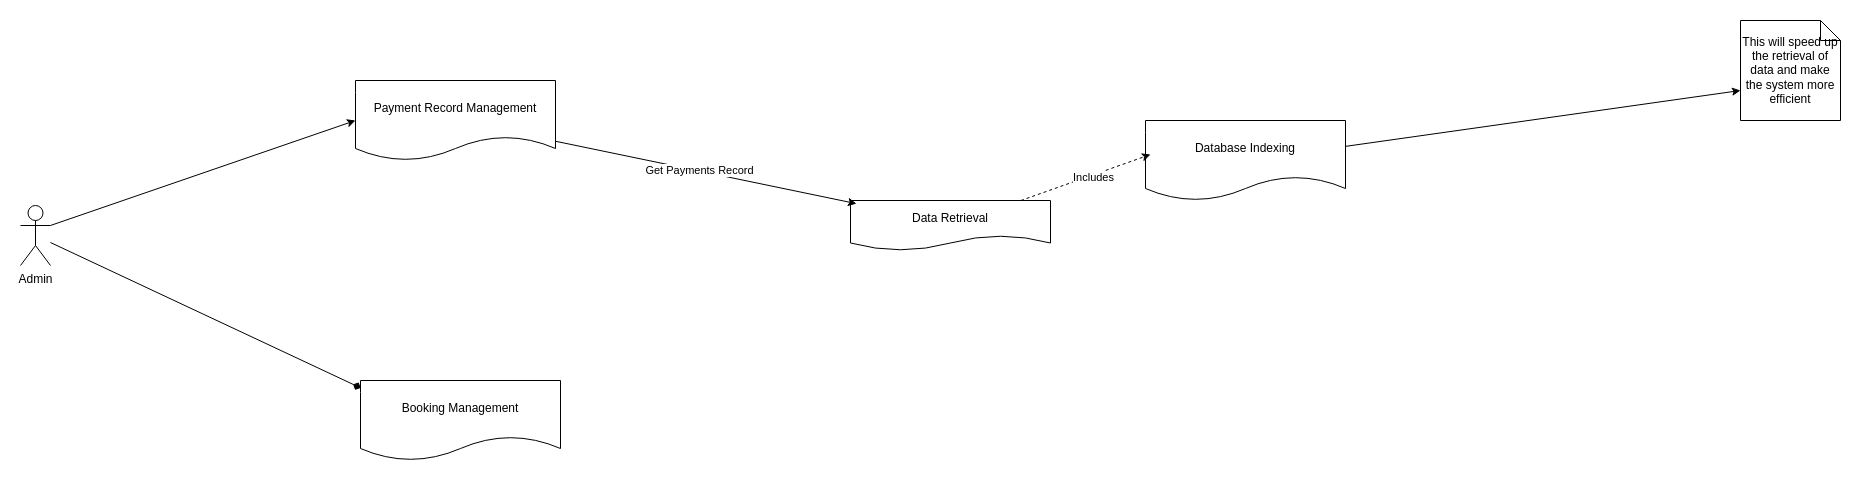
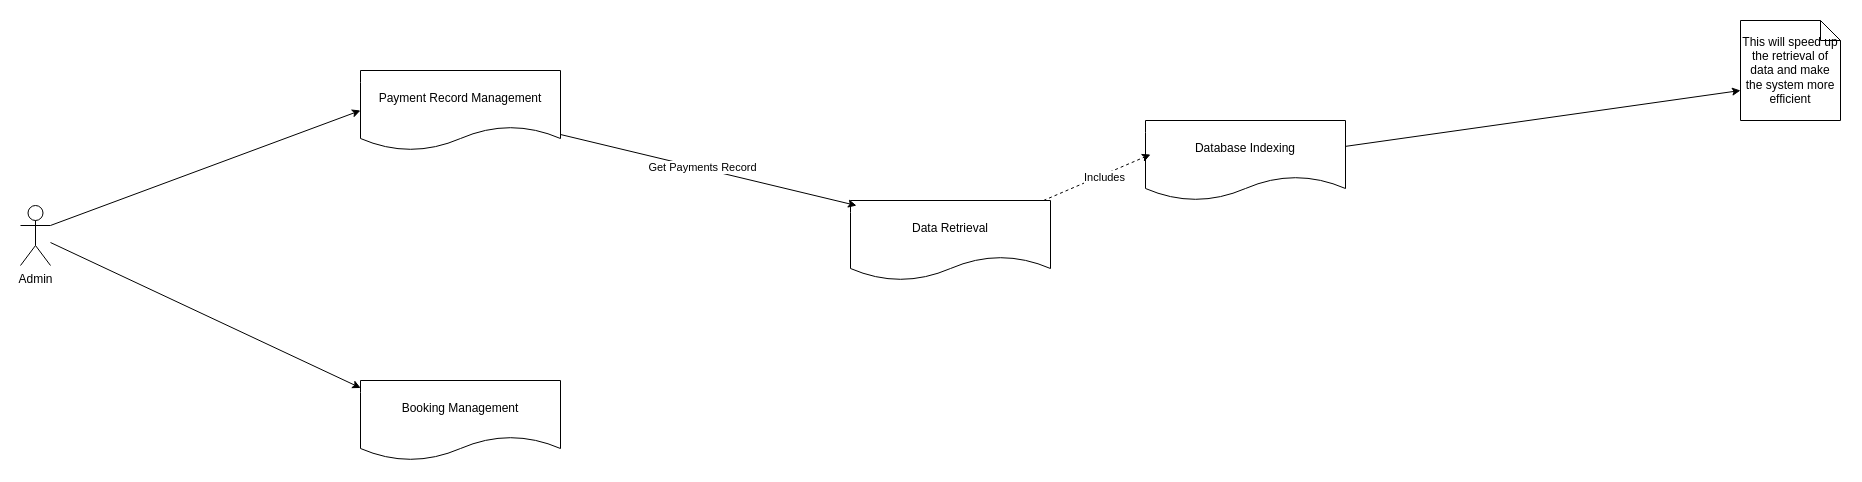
node "Payment Record Management": moved (456, 121) -> (461, 111)
node "Data Retrieval": size 200x50 -> 200x80
edge "Admin" -> "Booking Management": arrowhead diamond -> classic
